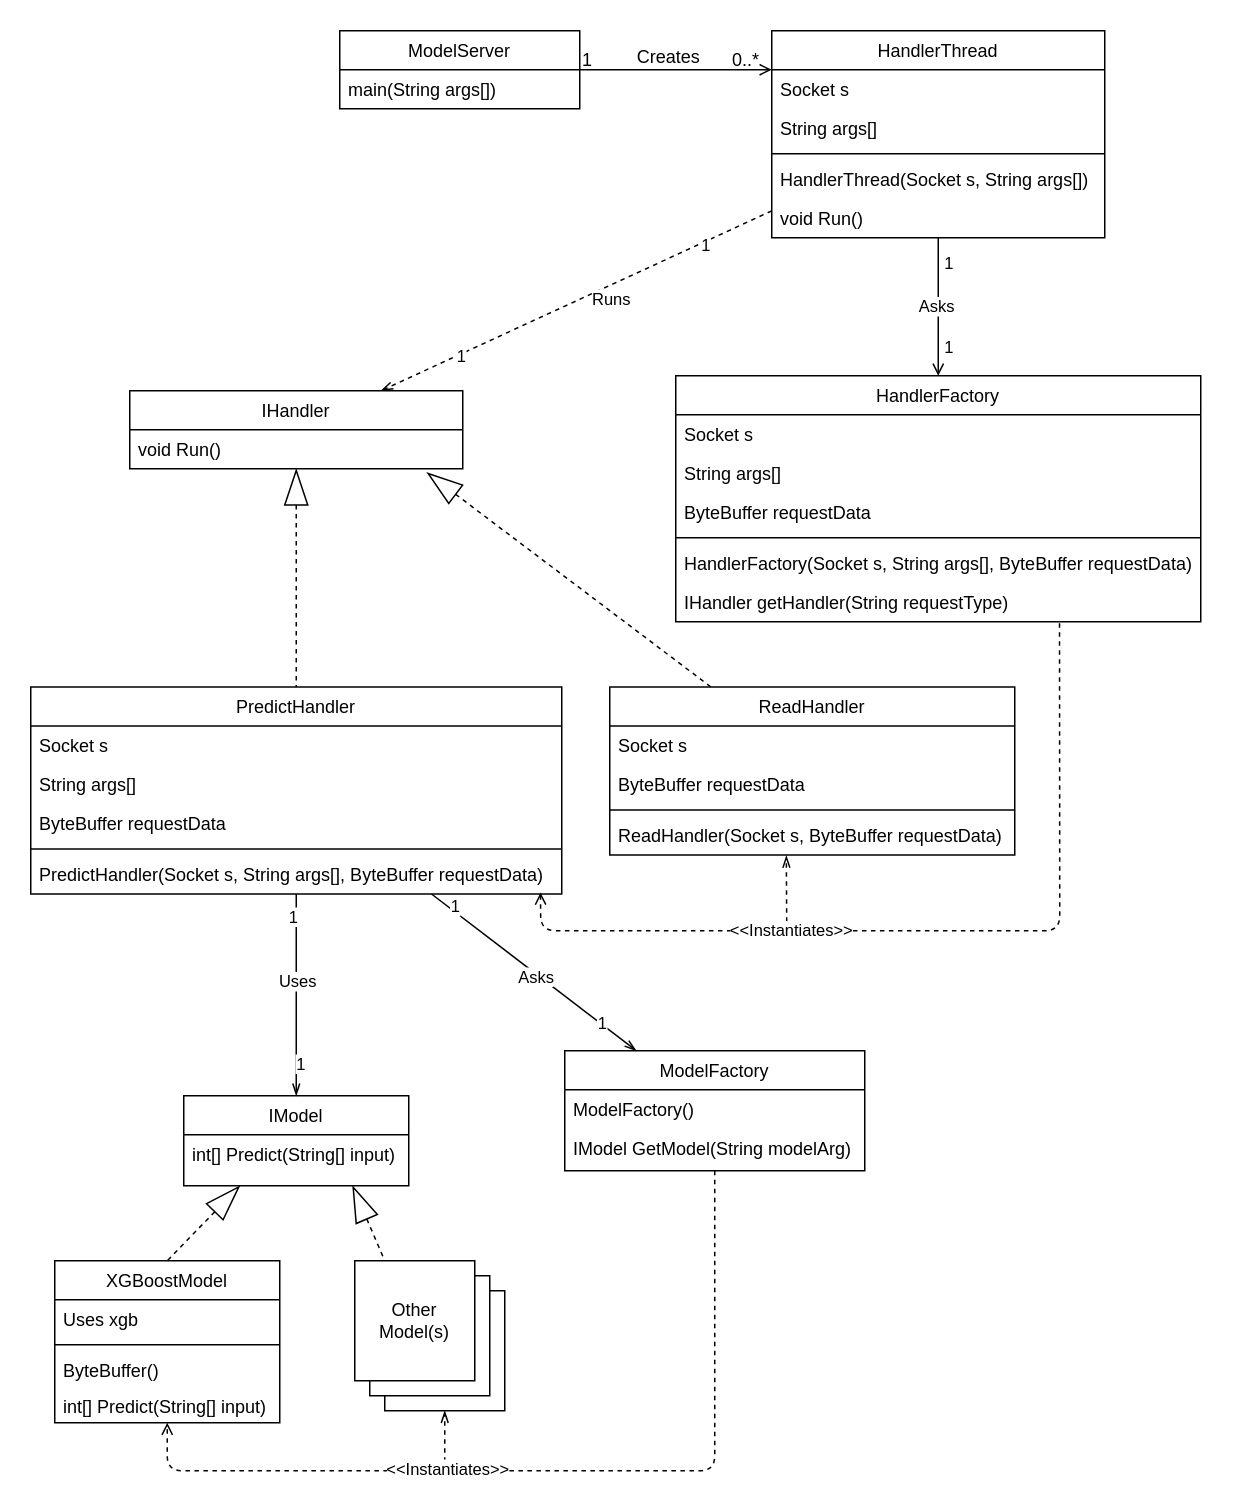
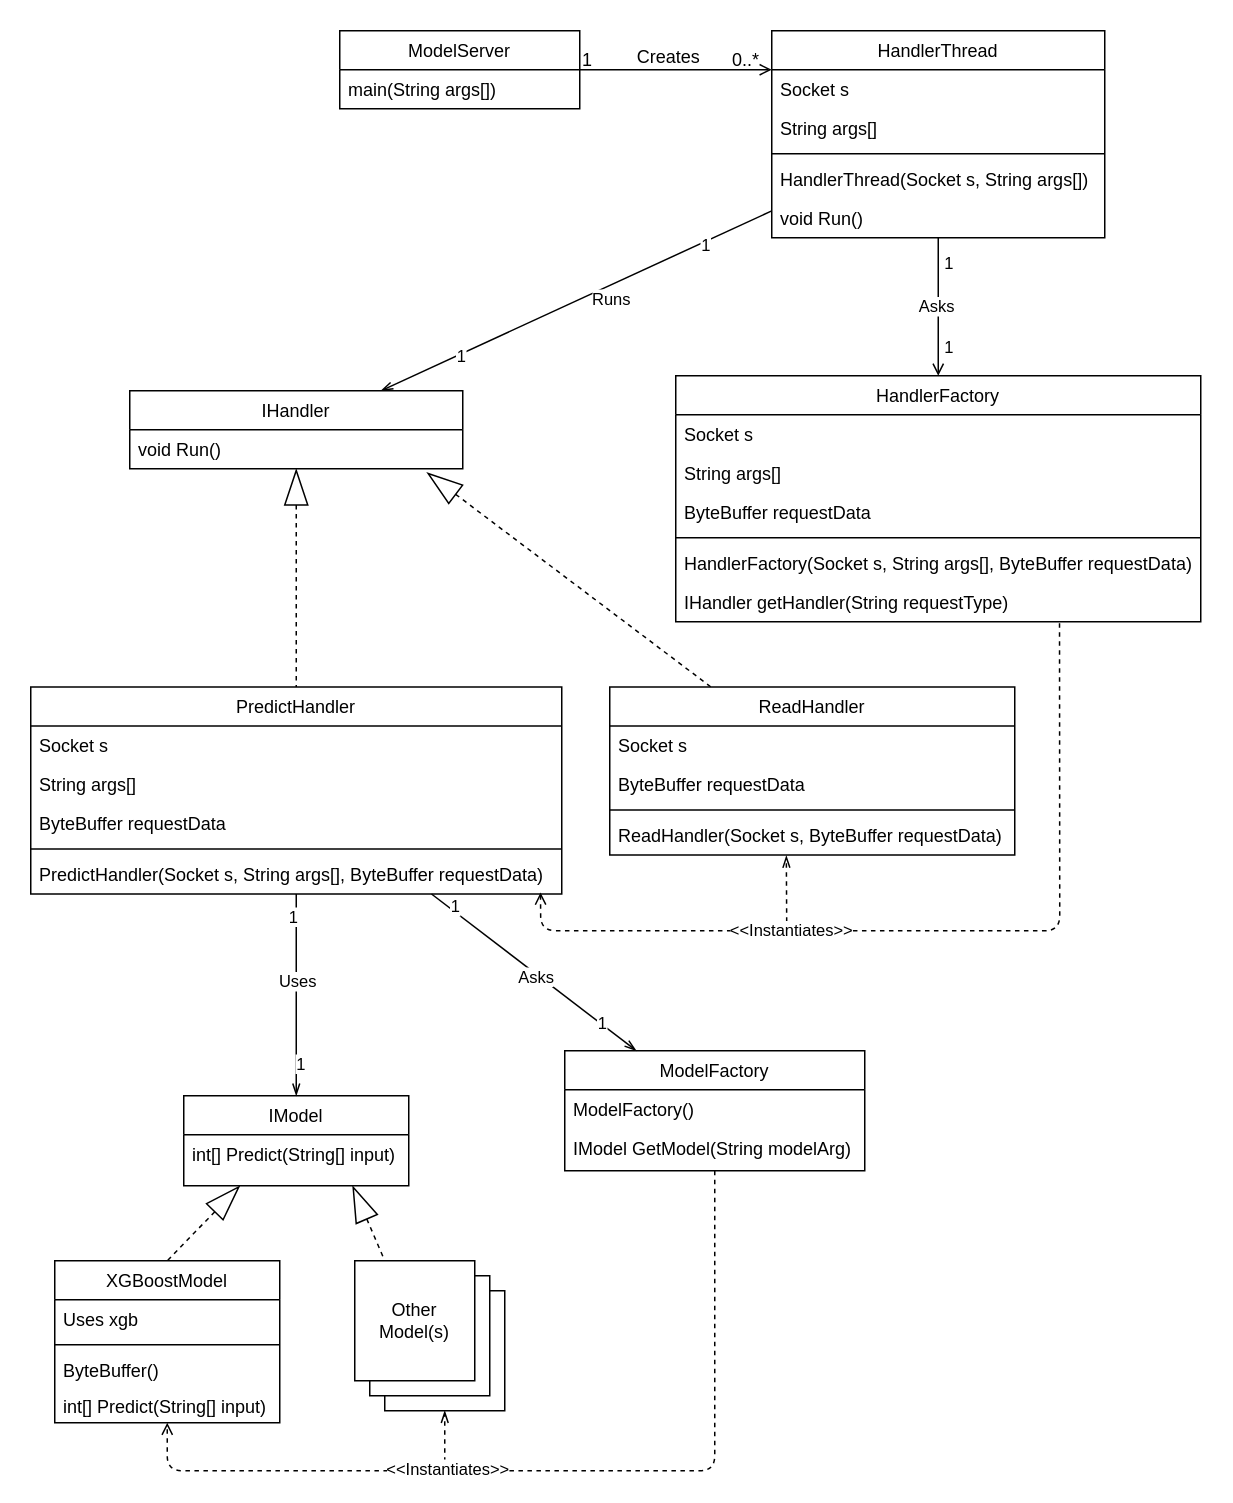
edge "HandlerThread" -> "IHandler": style dashed -> solid
